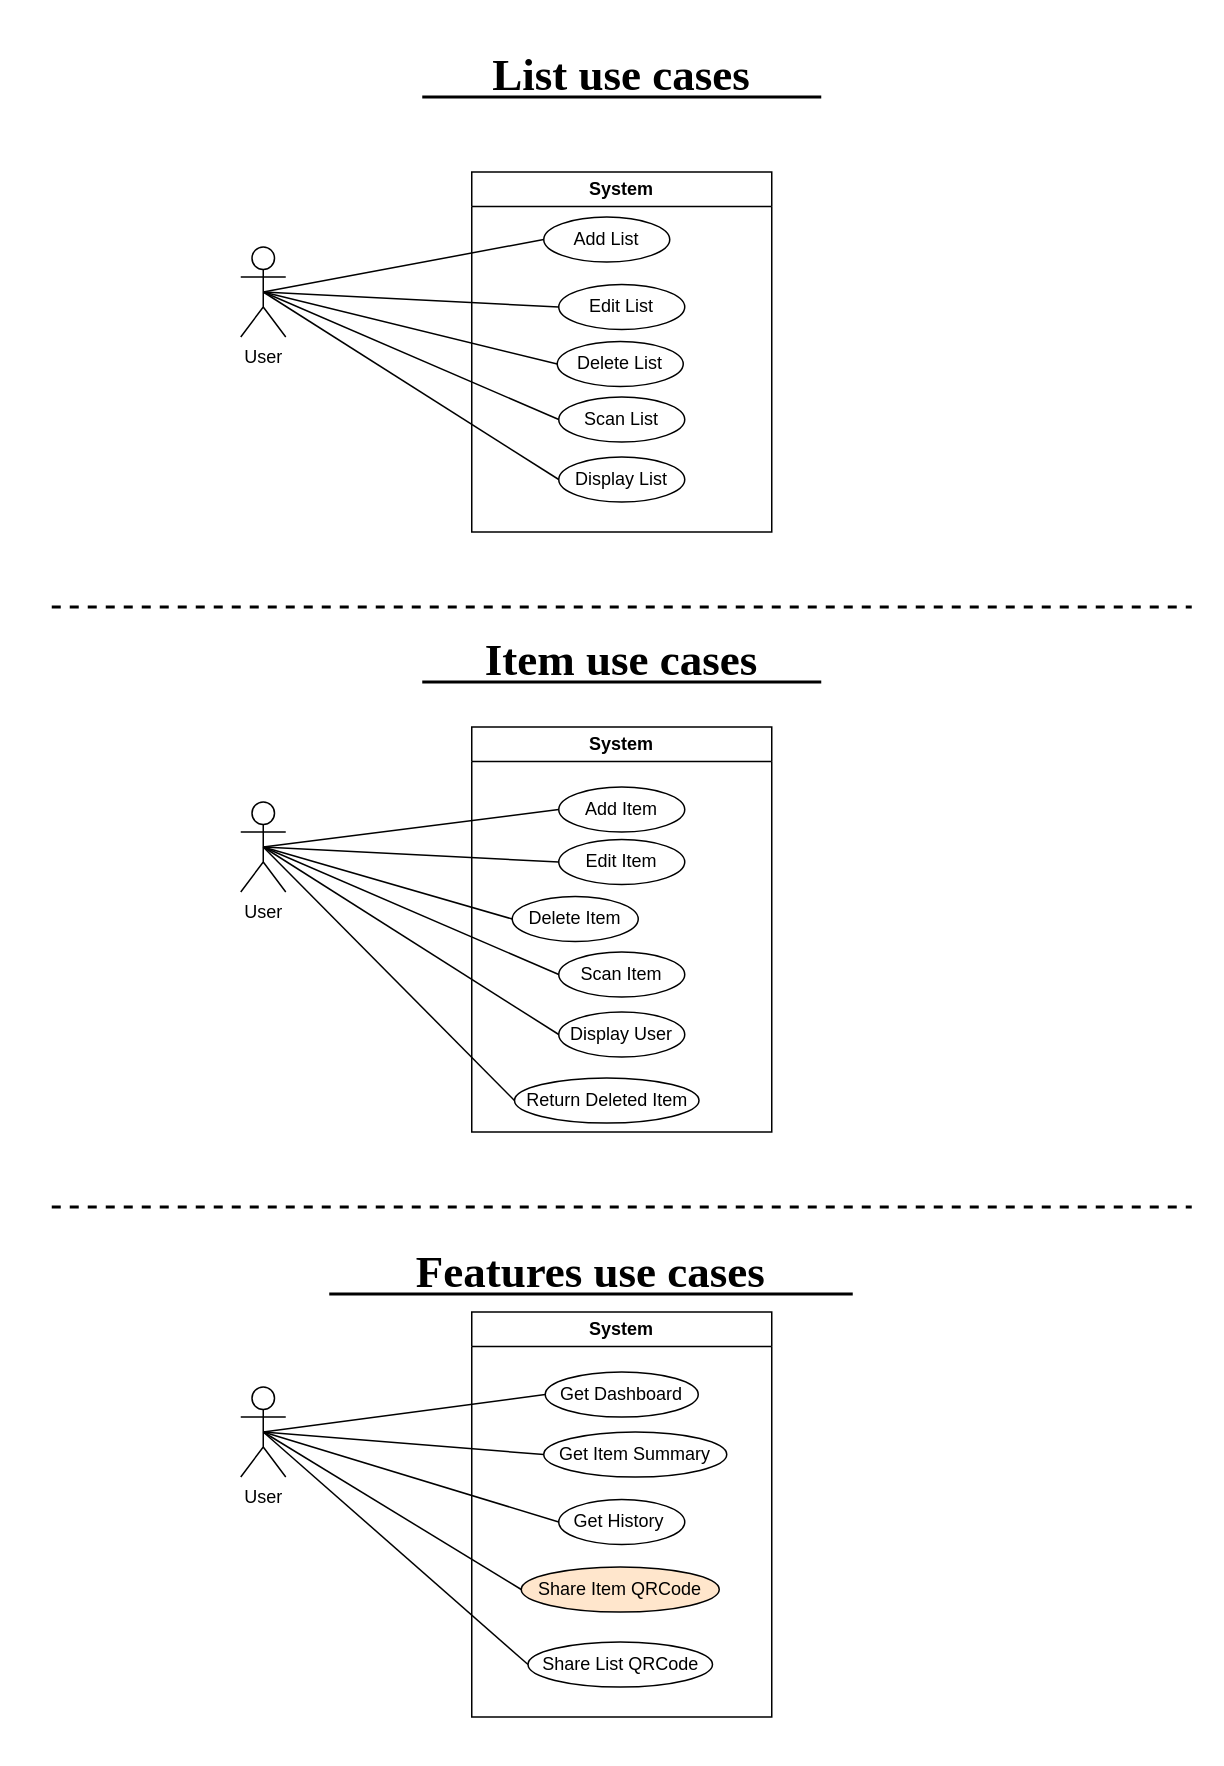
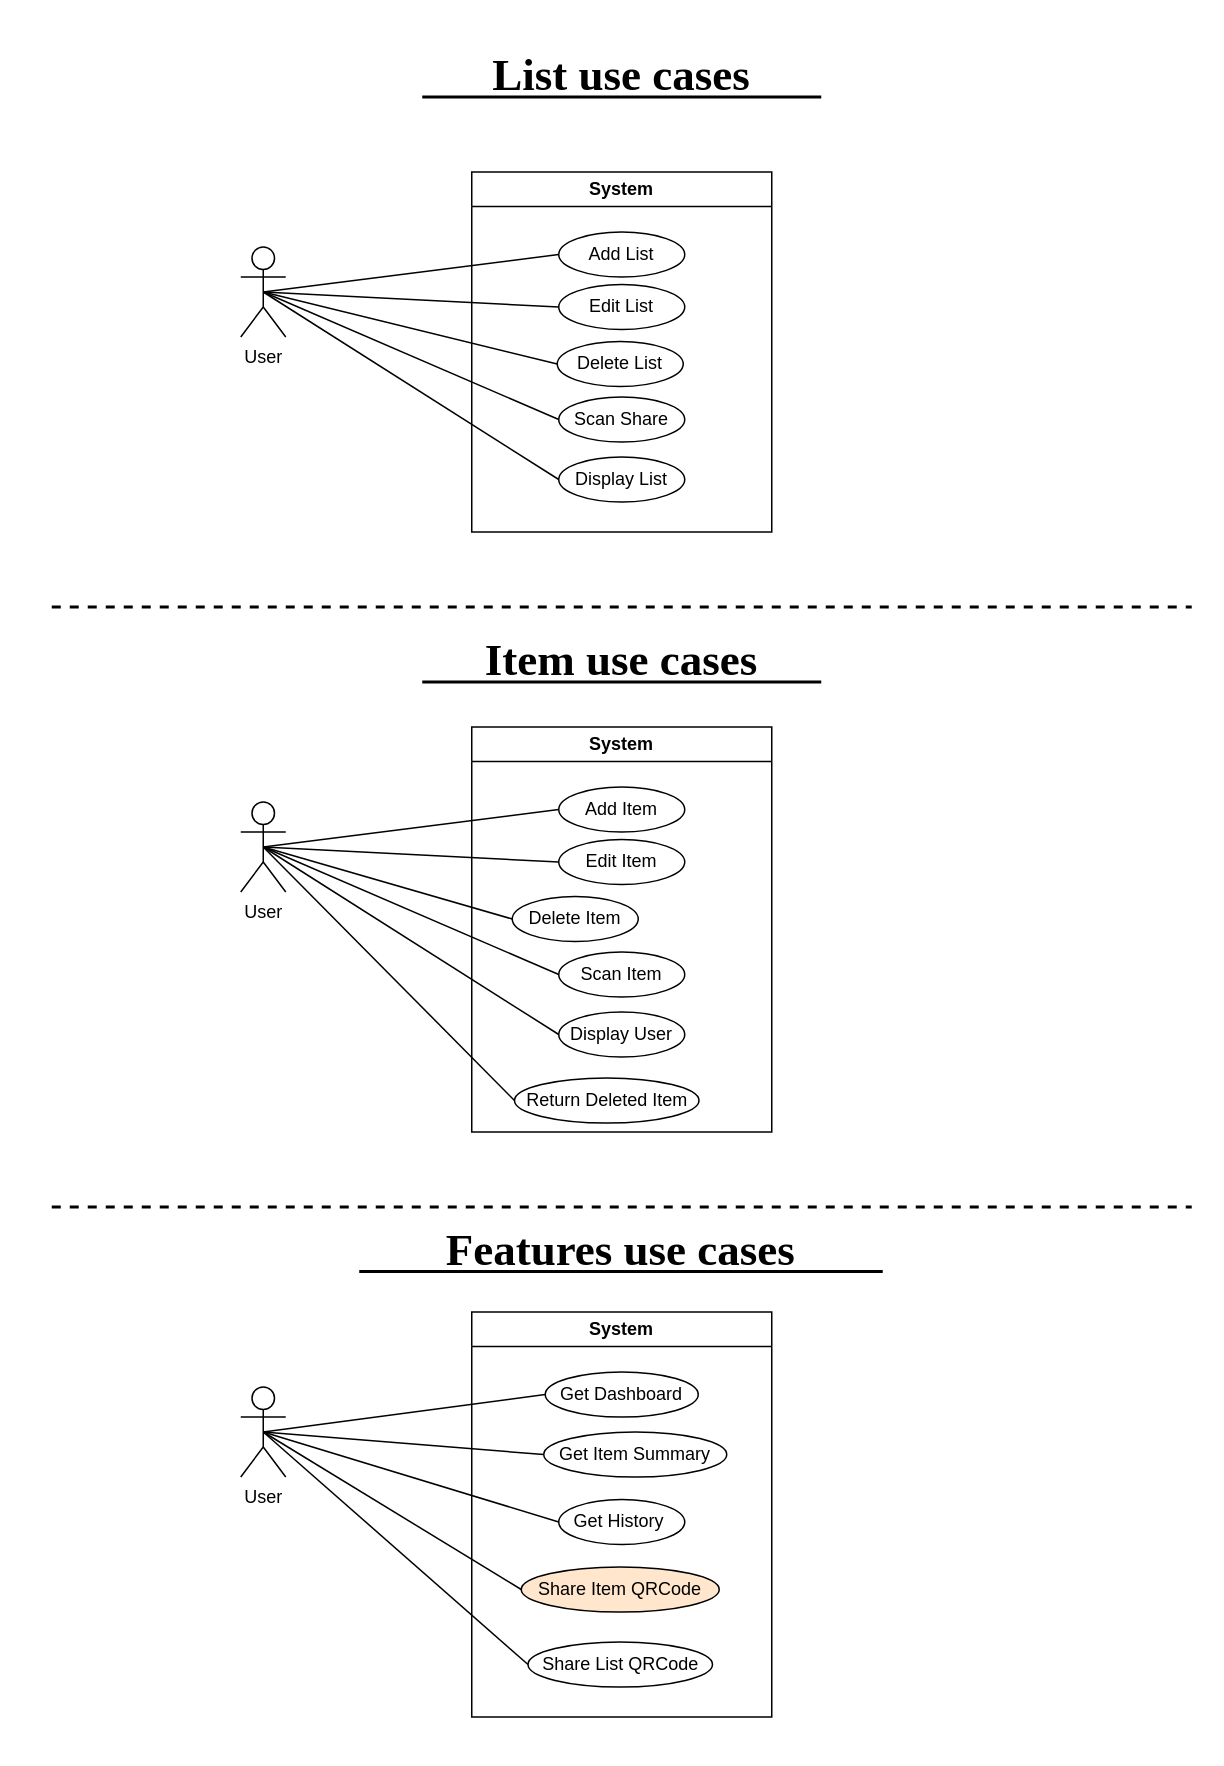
node "Add List": moved (607, 239) -> (622, 254)
node "Scan List": label "Scan List" -> "Scan Share"
node "Features use cases": moved (591, 1271) -> (621, 1249)
